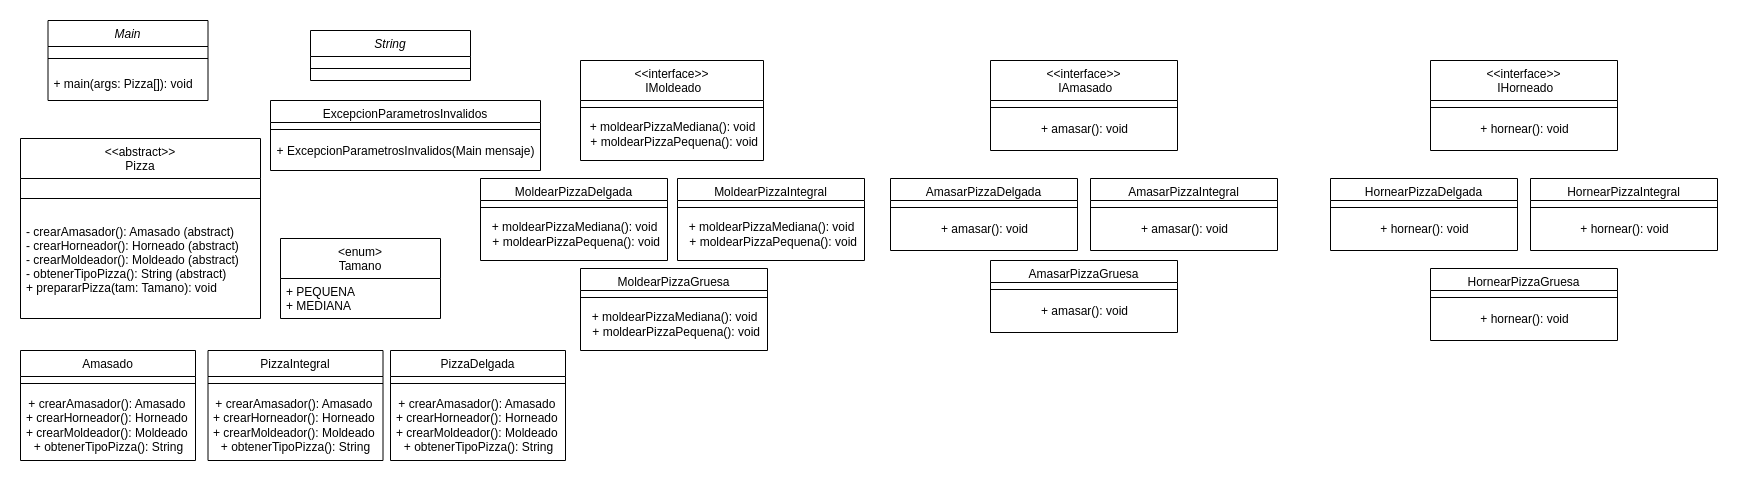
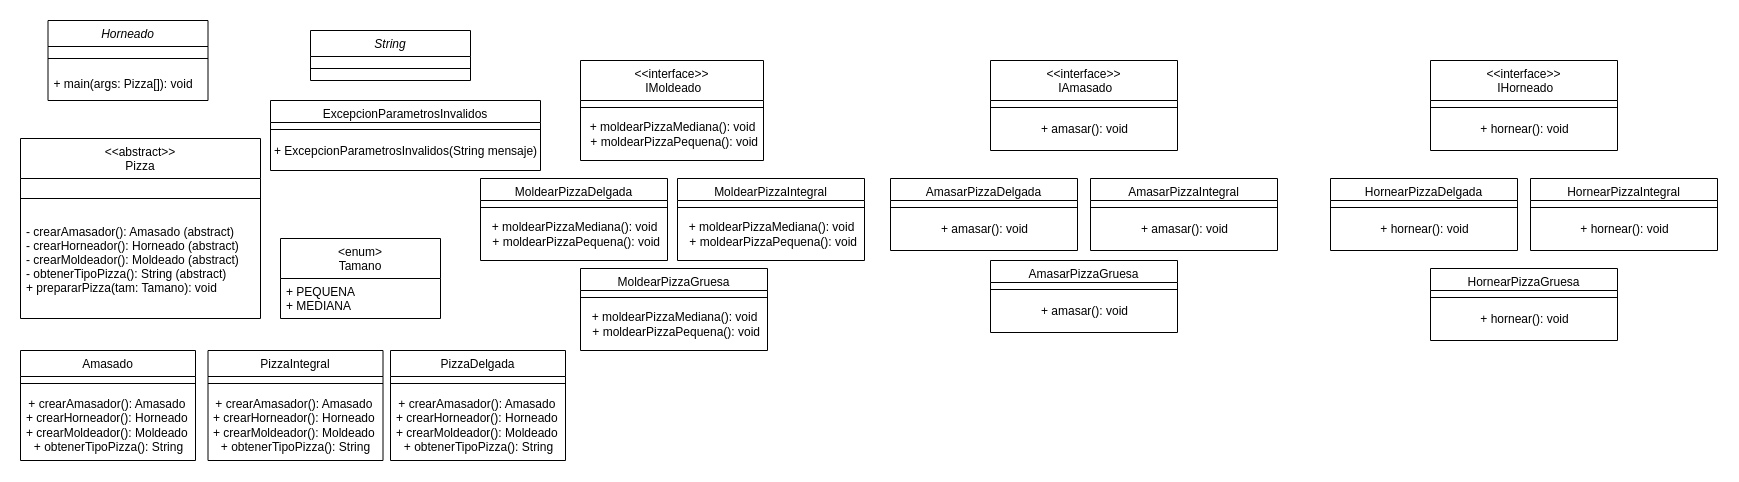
node "Main": label "Main" -> "Horneado"
node "+ ExcepcionParametrosInvalidos(Main mensaje)": label "+ ExcepcionParametrosInvalidos(Main mensaje)" -> "+ ExcepcionParametrosInvalidos(String mensaje)"
